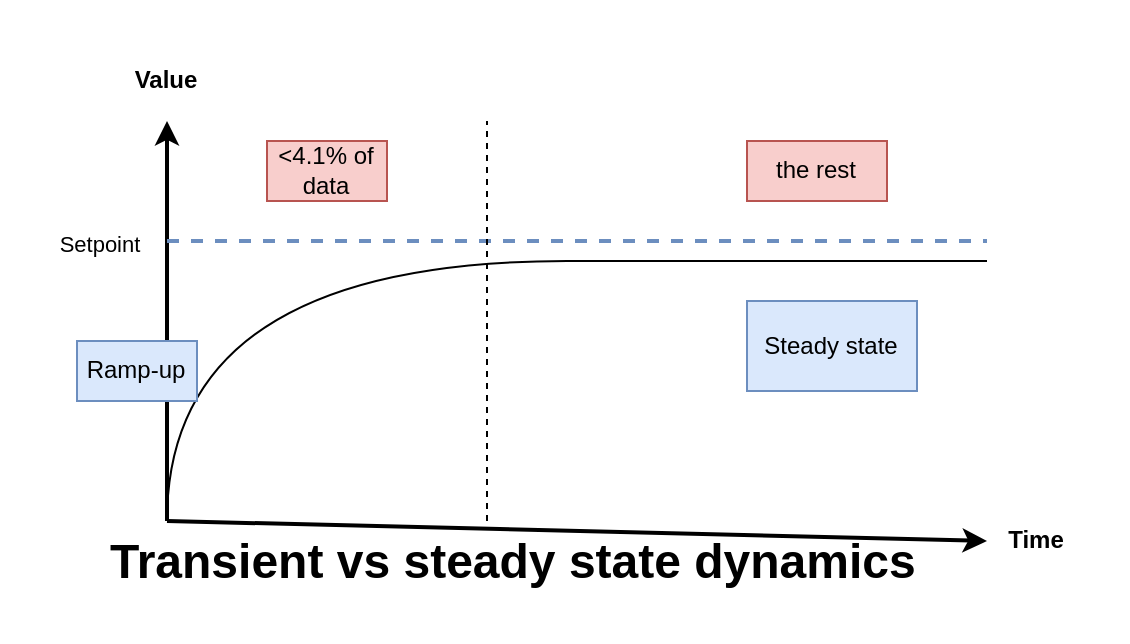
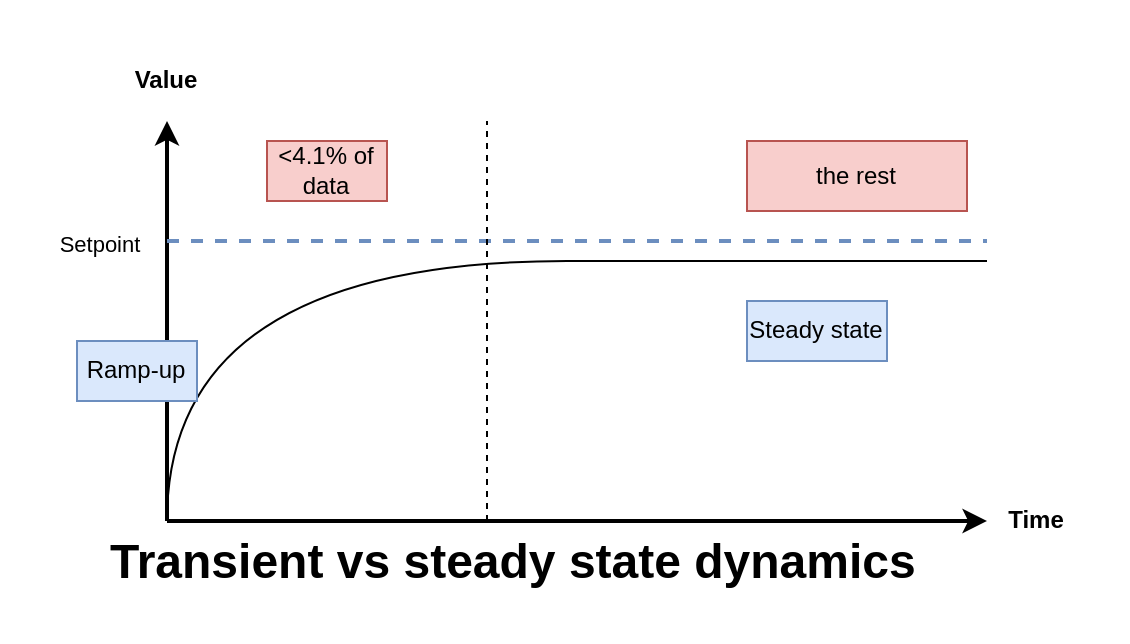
node "the rest": size 140x60 -> 220x70
node "Steady state": size 170x90 -> 140x60
node "Time": moved (1037, 541) -> (1037, 521)
